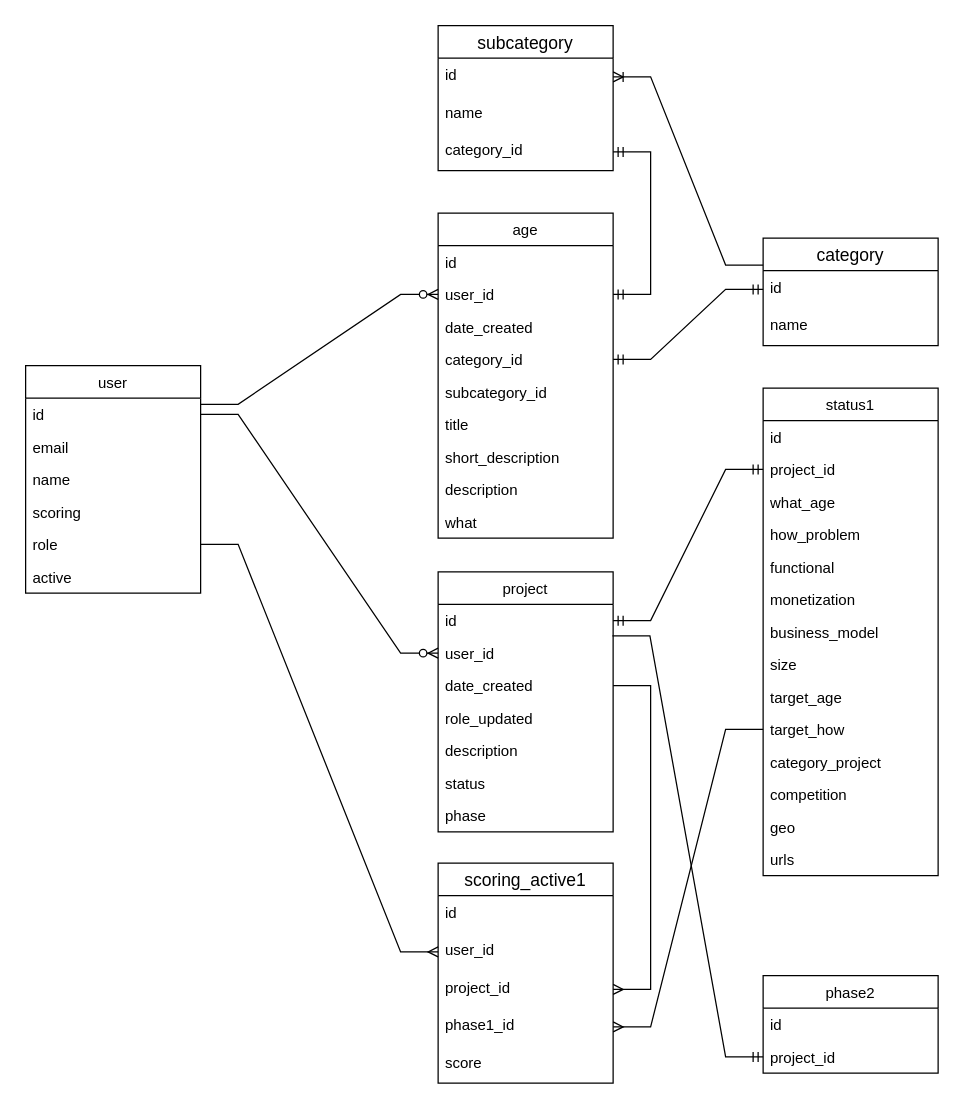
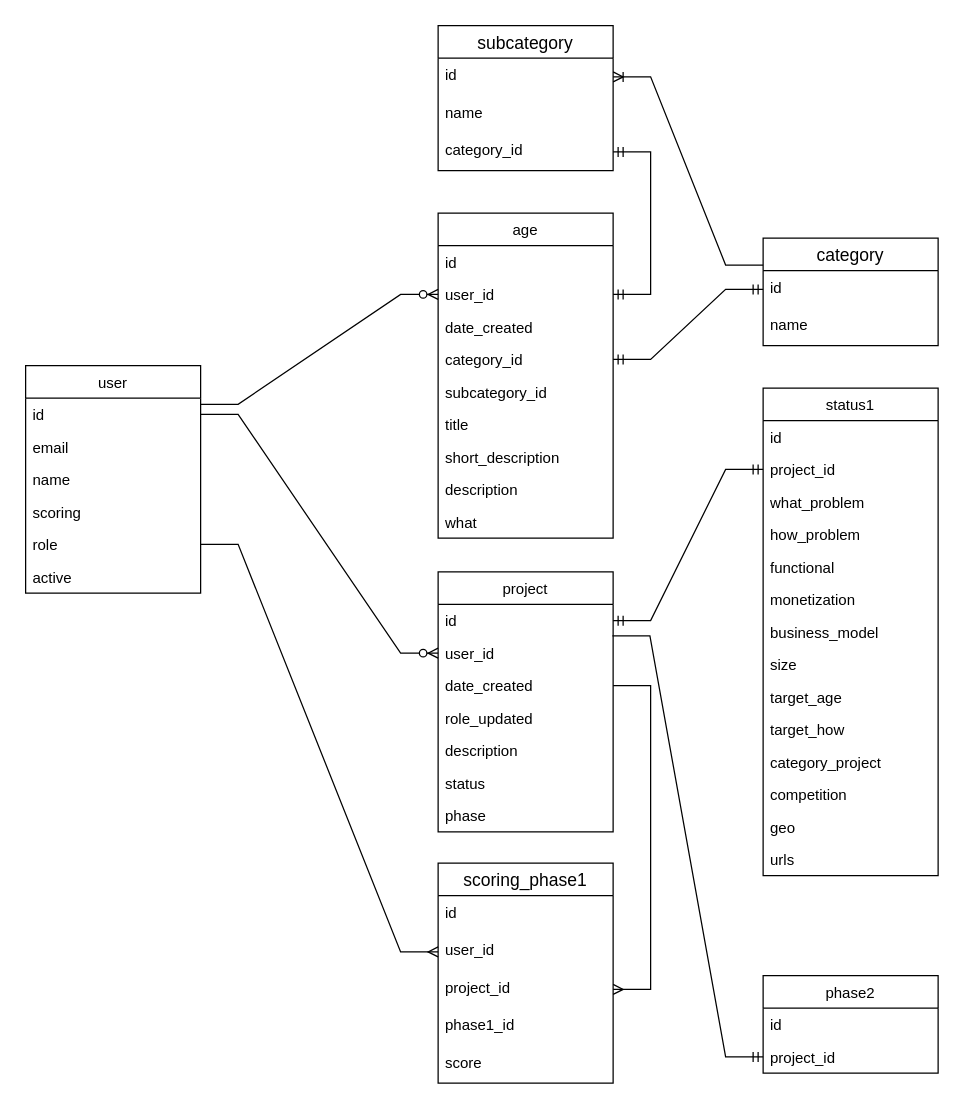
node "what_age": label "what_age" -> "what_problem"
node "scoring_active1": label "scoring_active1" -> "scoring_phase1"
edge "target_how" -> "phase1_id": removed
